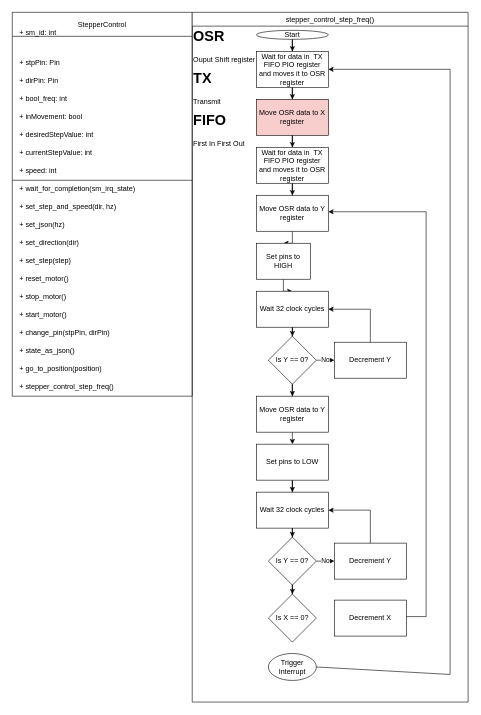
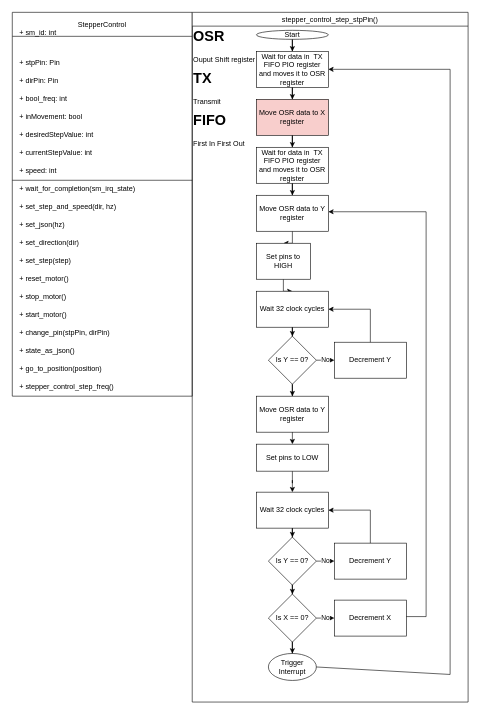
node "stepper_control_step_freq()": label "stepper_control_step_freq()" -> "stepper_control_step_stpPin()"
node "Set pins to LOW": size 72x36 -> 72x27
edge "Is X == 0?" -> "Decrement X": added, label "No"
edge "Is X == 0?" -> "Trigger Interrupt": added
